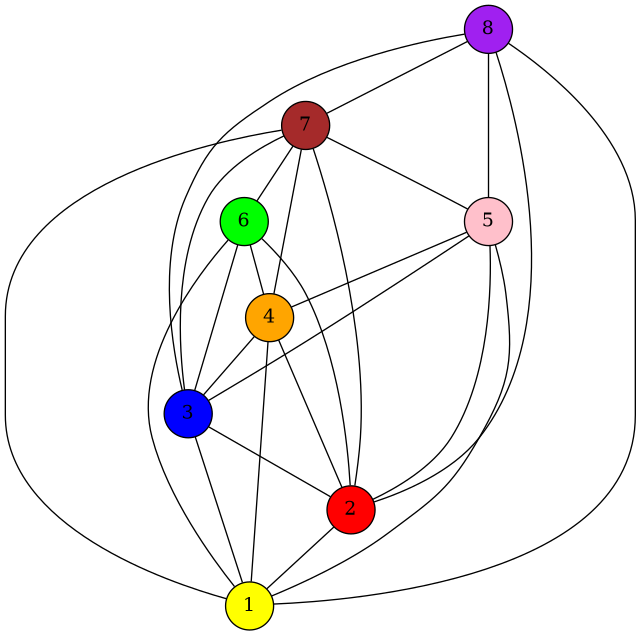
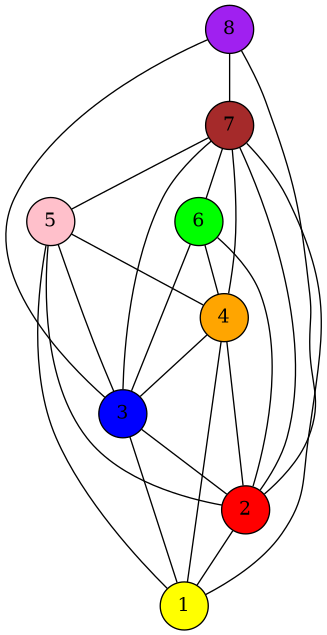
edge "8" -- "5": removed
edge "6" -- "1": removed
edge "8" -- "1": removed
